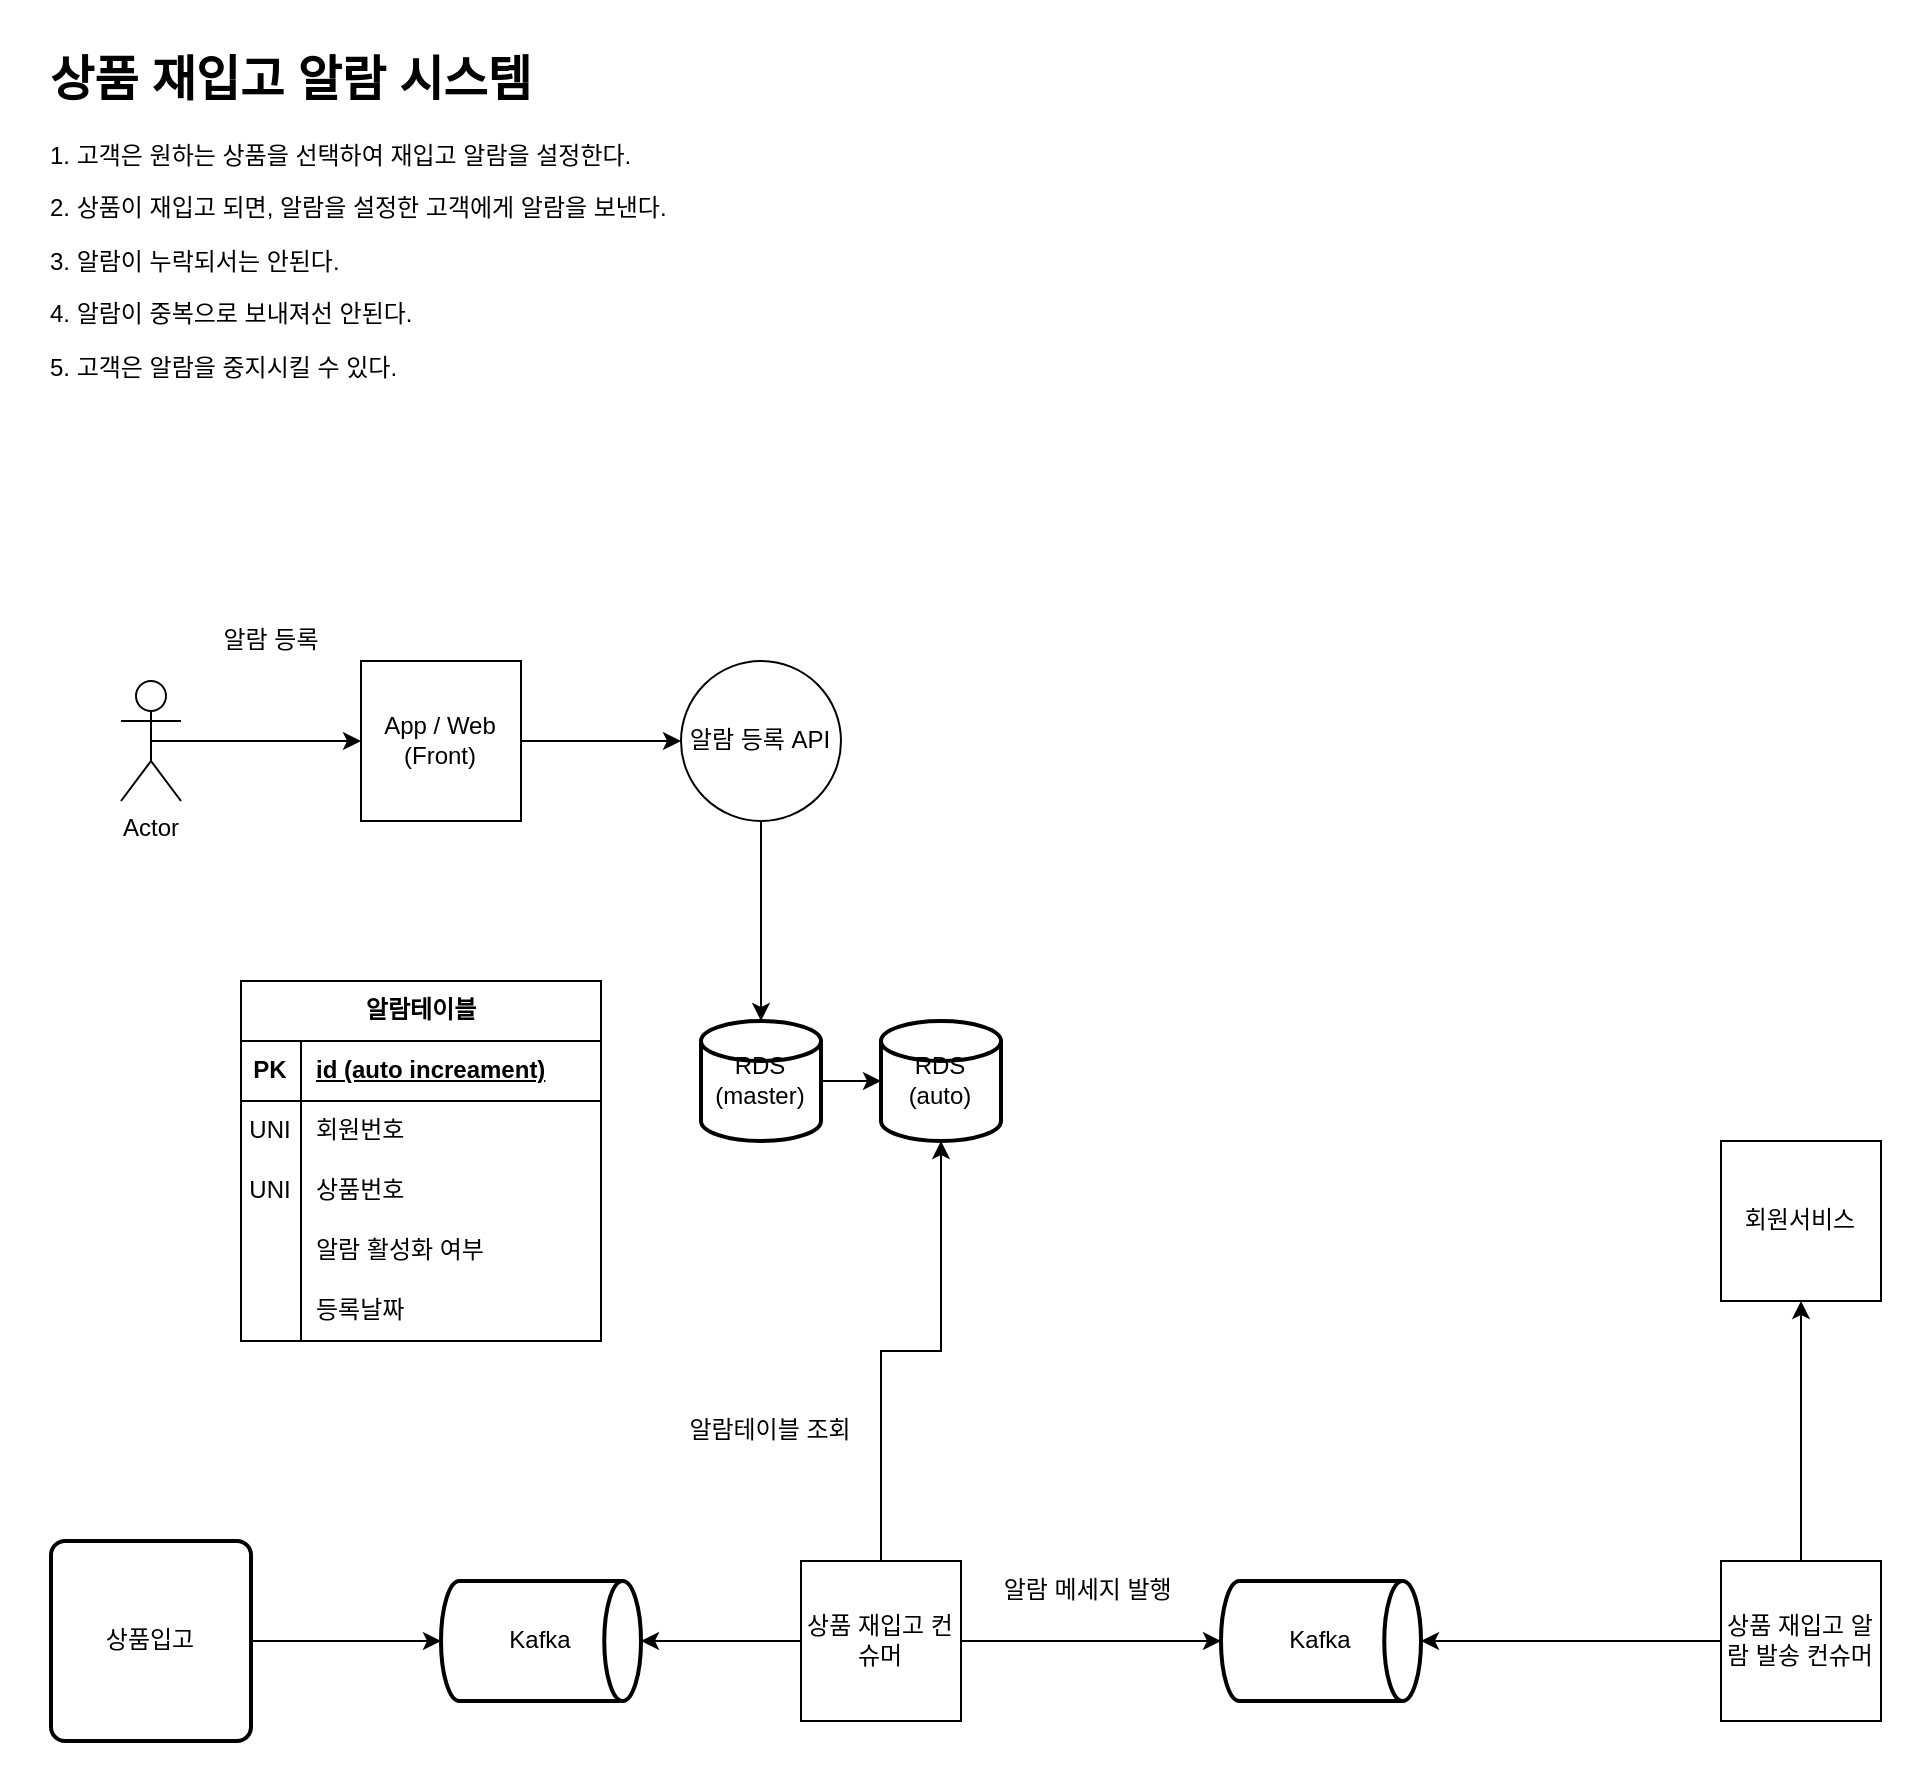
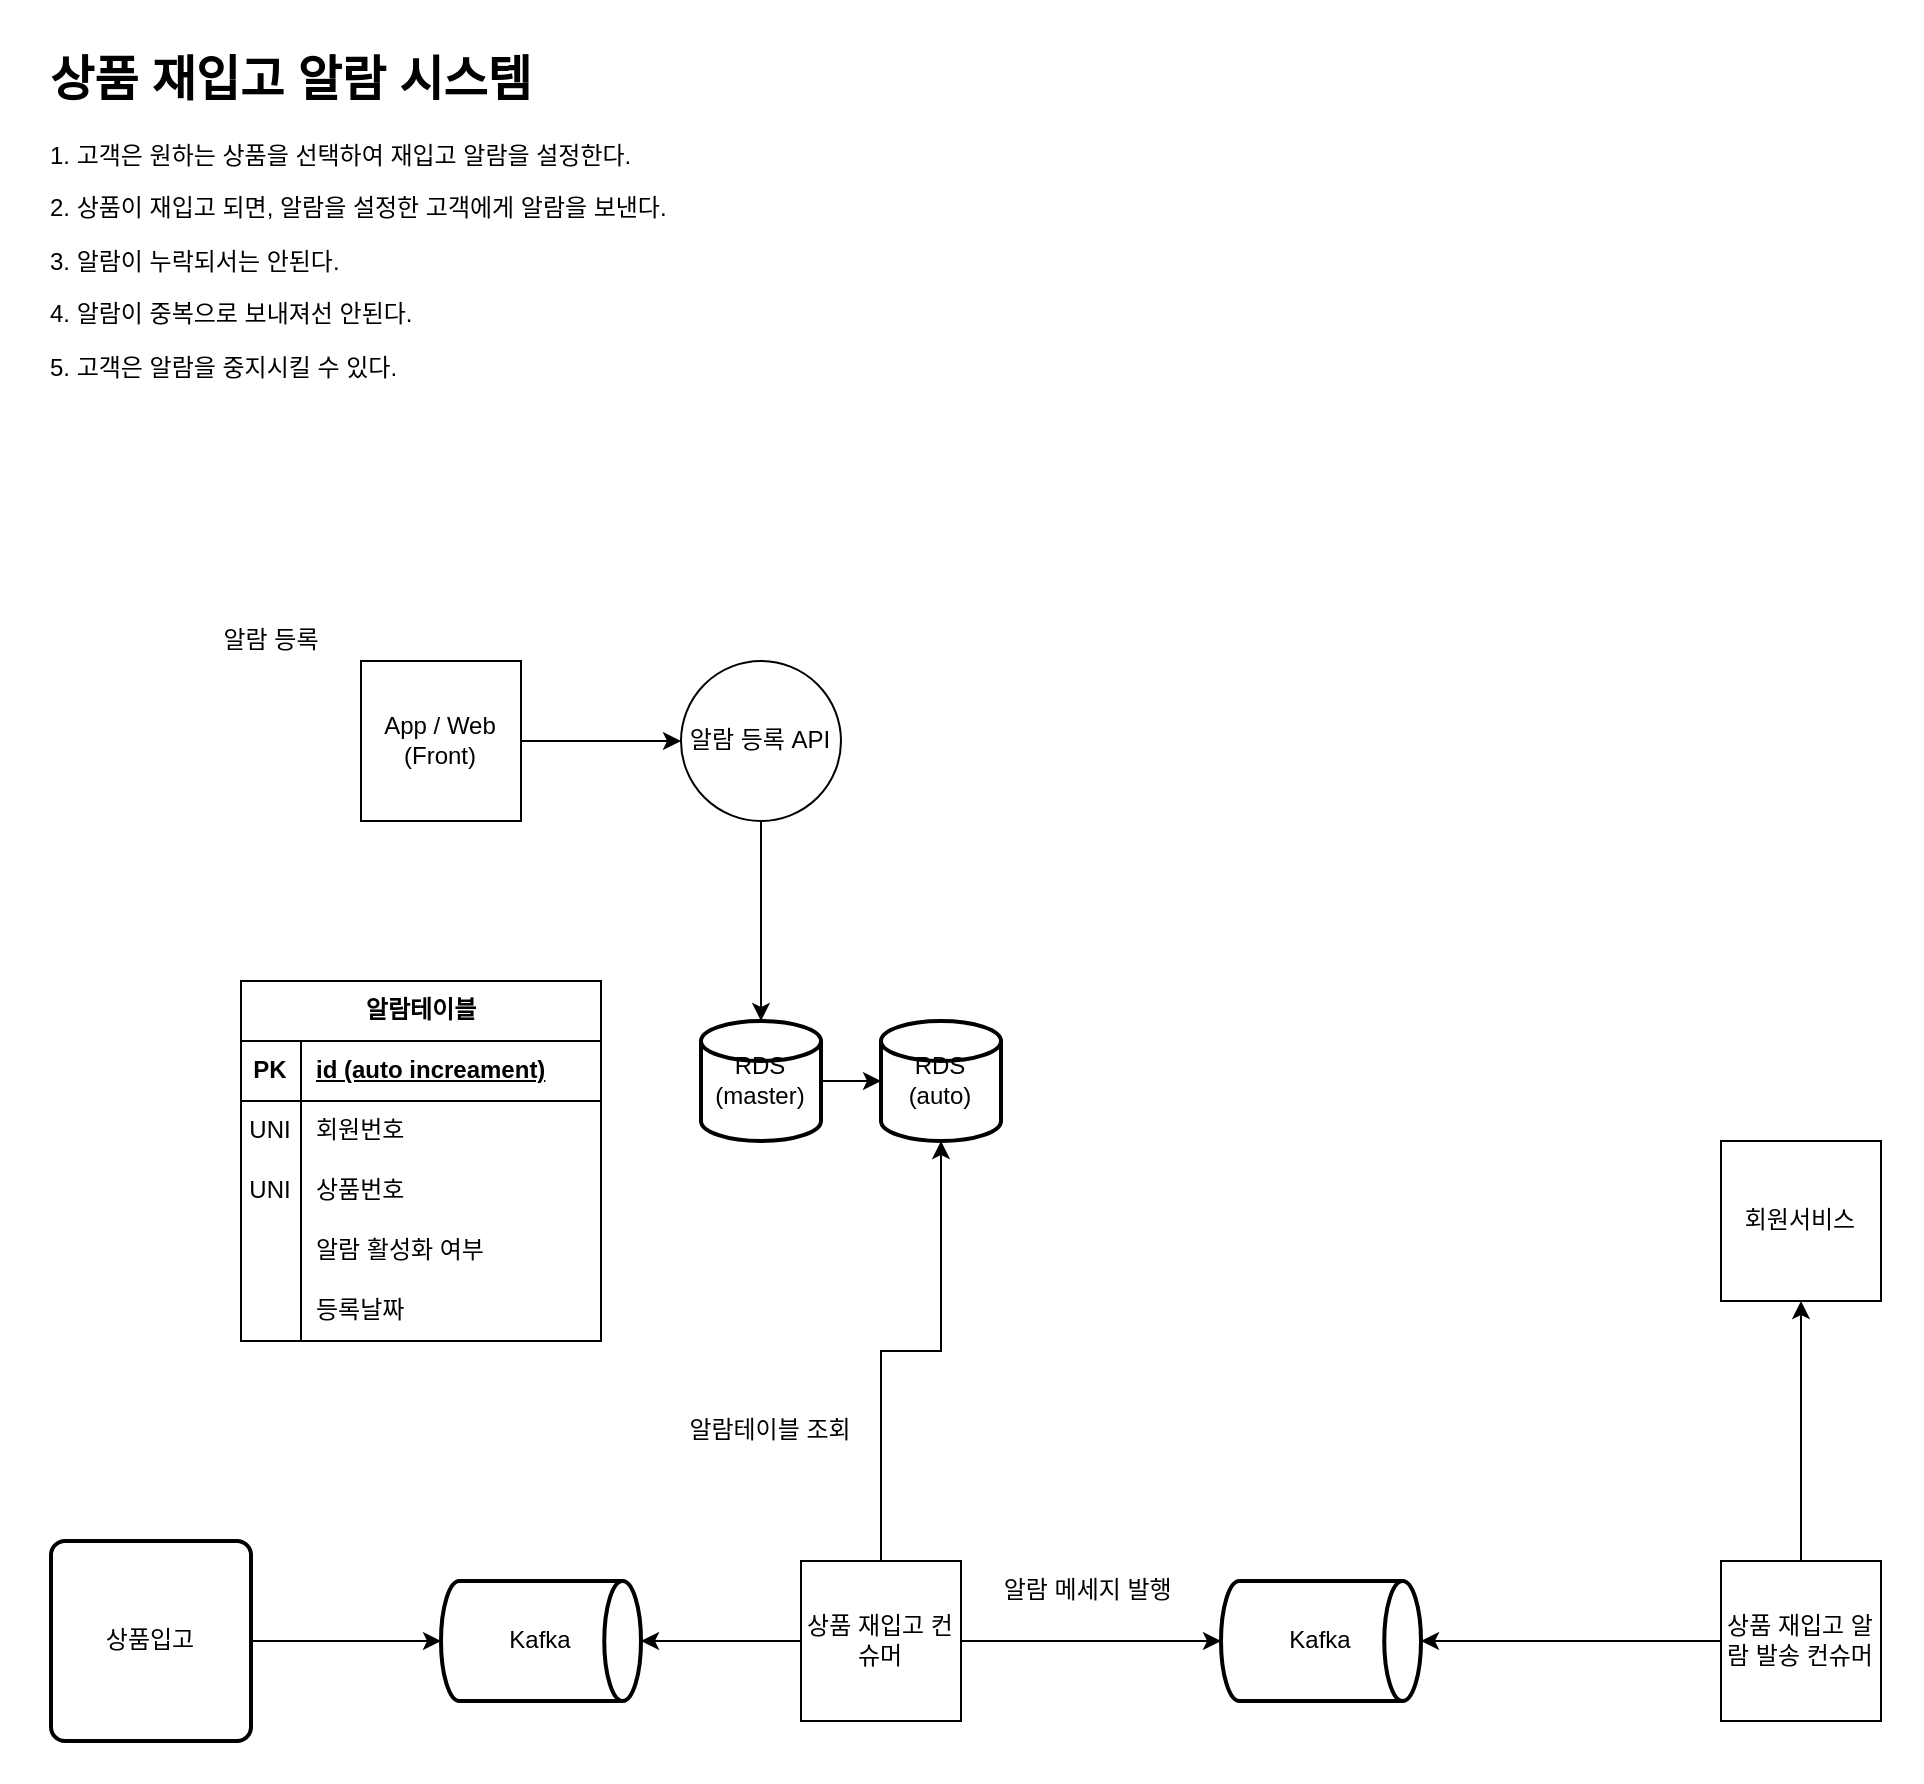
node "Actor": removed
edge "Actor" -> "App / Web (Front)": removed
